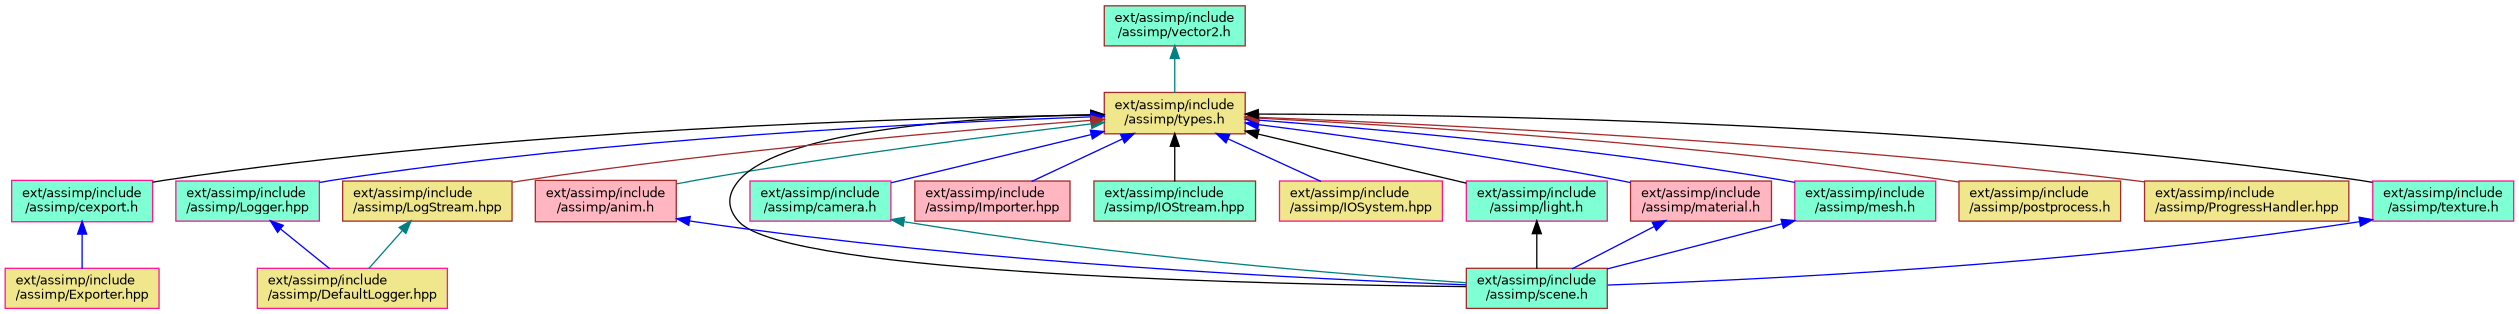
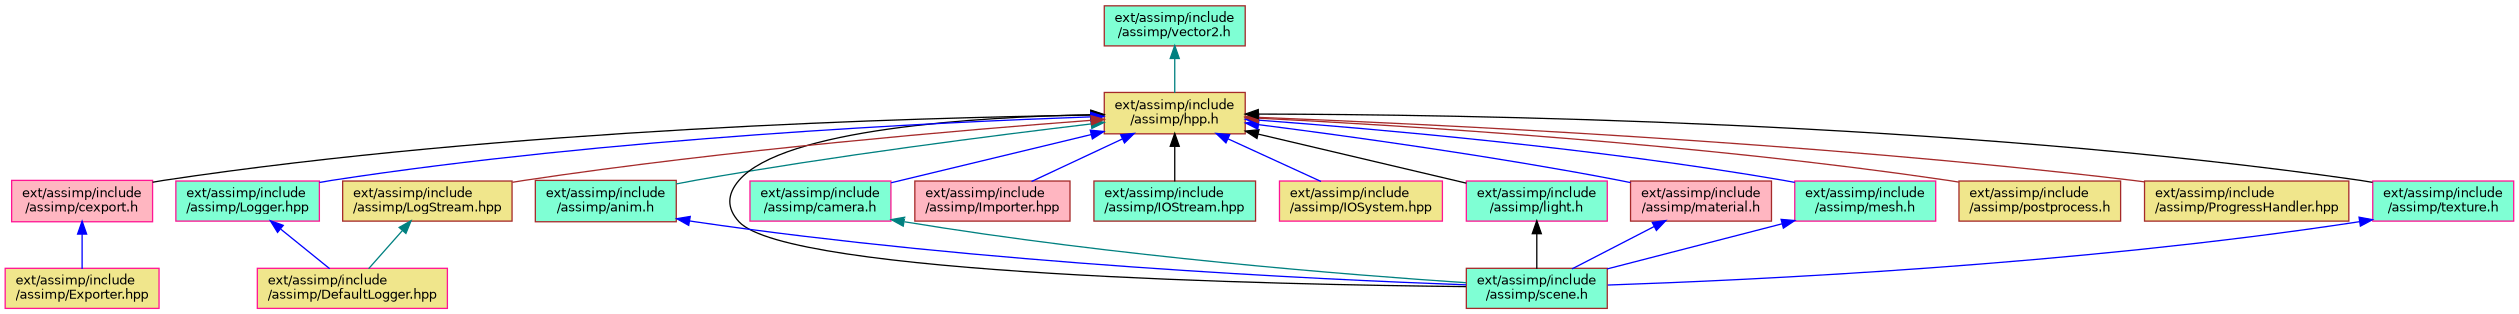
node "ext/assimp/include /assimp/types.h": label "ext/assimp/include /assimp/types.h" -> "ext/assimp/include /assimp/hpp.h"
node "ext/assimp/include /assimp/cexport.h": fillcolor aquamarine -> lightpink
node "ext/assimp/include /assimp/anim.h": fillcolor lightpink -> aquamarine
